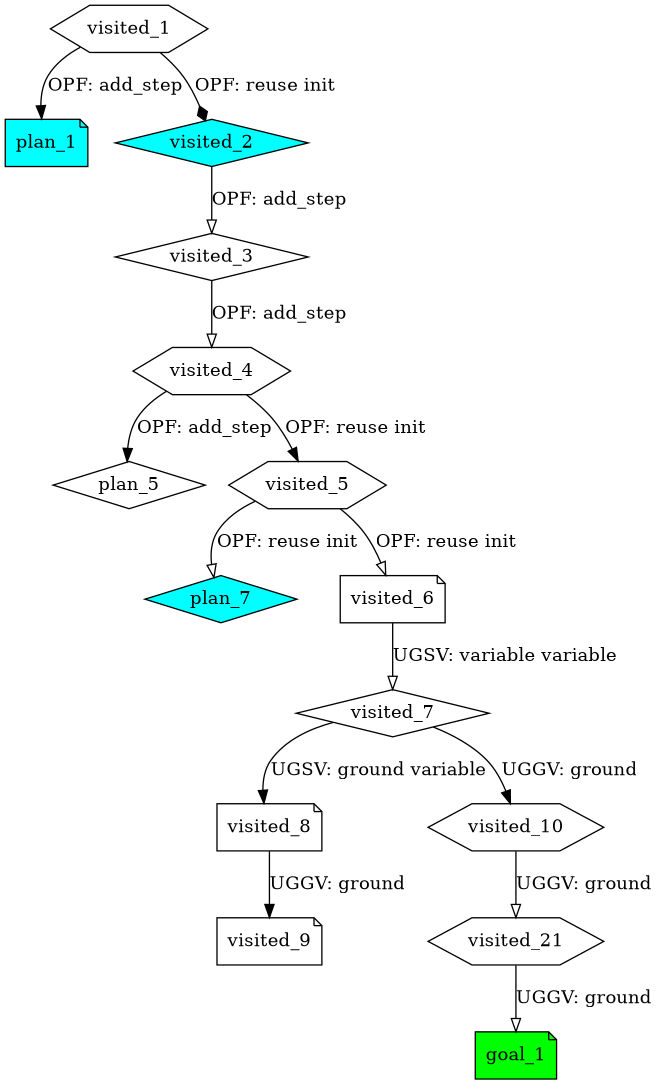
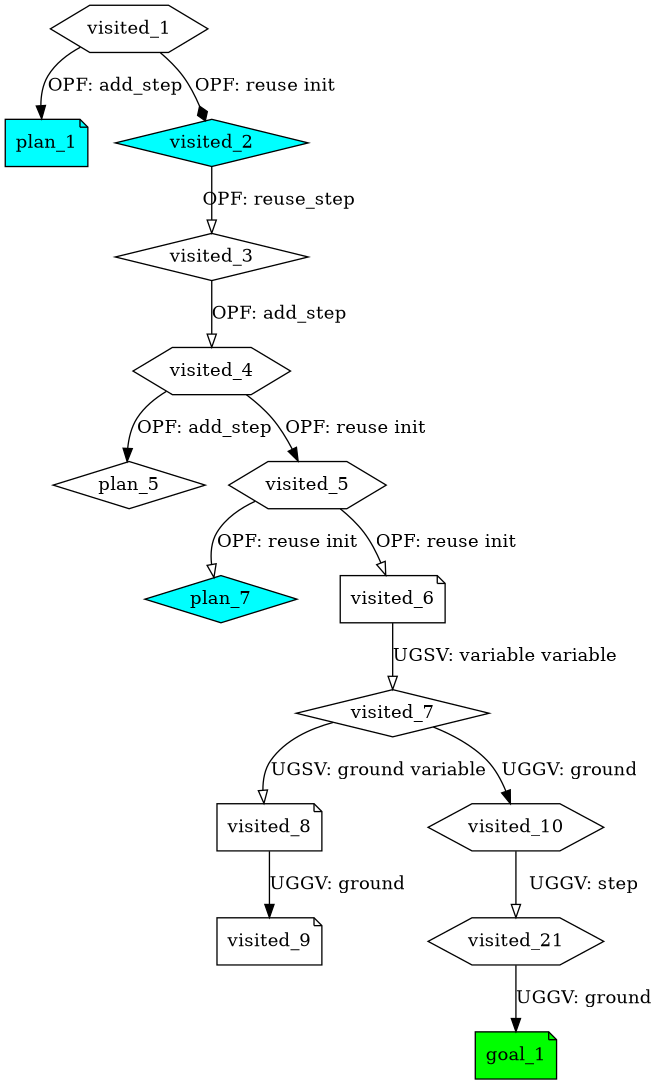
edge "visited_2" -> "visited_3": label "OPF: add_step" -> "OPF: reuse_step"
edge "visited_7" -> "visited_8": arrowhead normal -> onormal
edge "visited_10" -> "visited_21": label "UGGV: ground" -> "UGGV: step"
edge "visited_21" -> "goal_1": arrowhead onormal -> normal
